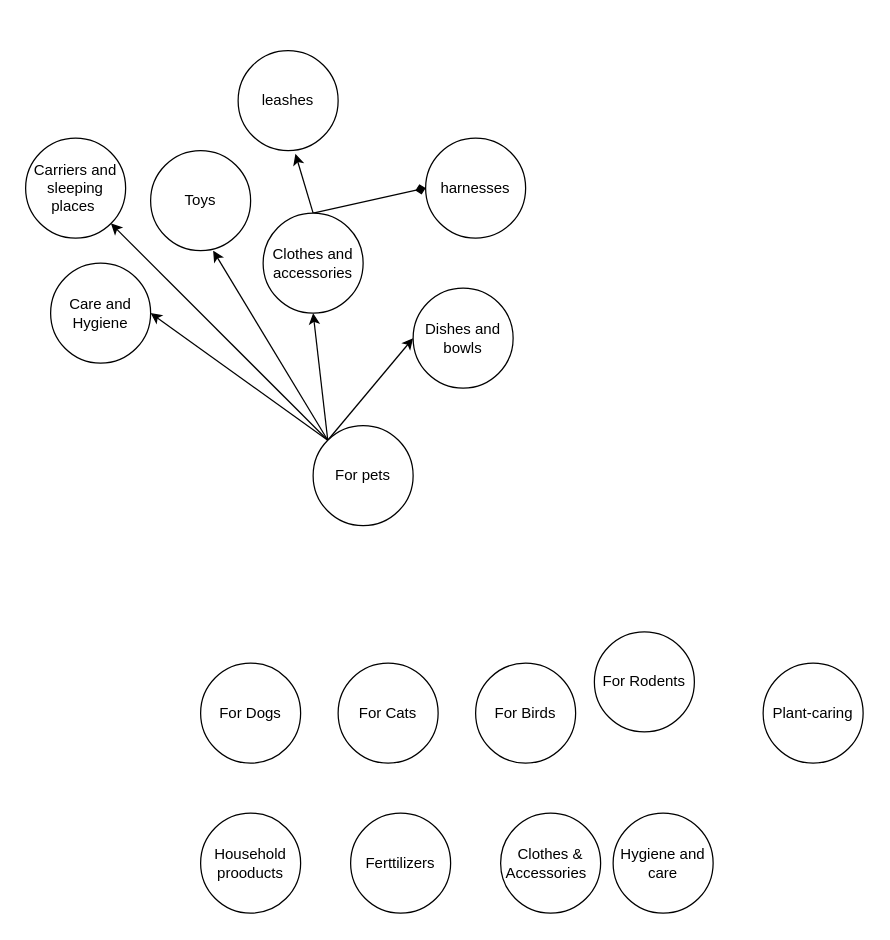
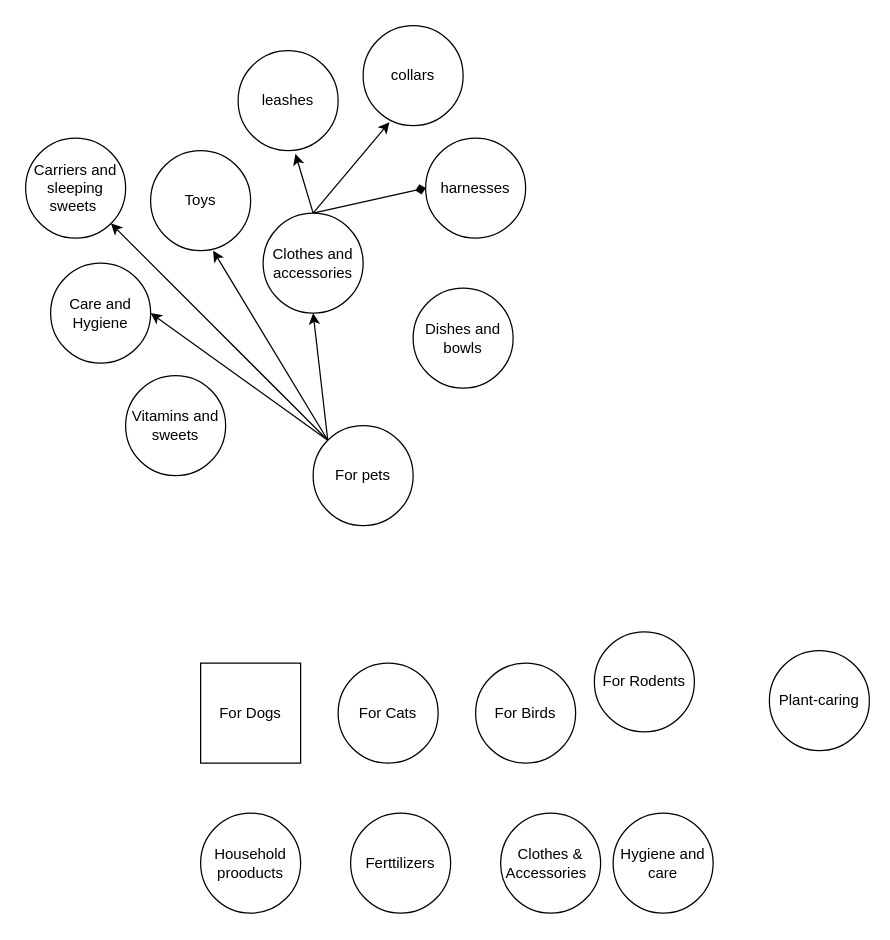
node "collars": added
edge "Clothes and accessories" -> "collars": added
node "Carriers and sleeping places": label "Carriers and sleeping places" -> "Carriers and sleeping sweets"
edge "For pets" -> "Dishes and bowls": removed
node "Vitamins and sweets": added
node "For Dogs": shape ellipse -> rectangle
node "Plant-caring": moved (813, 713) -> (819, 701)
